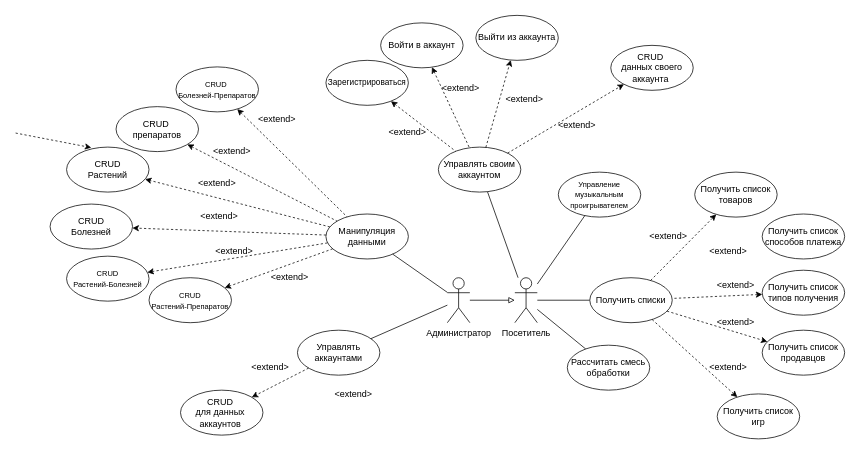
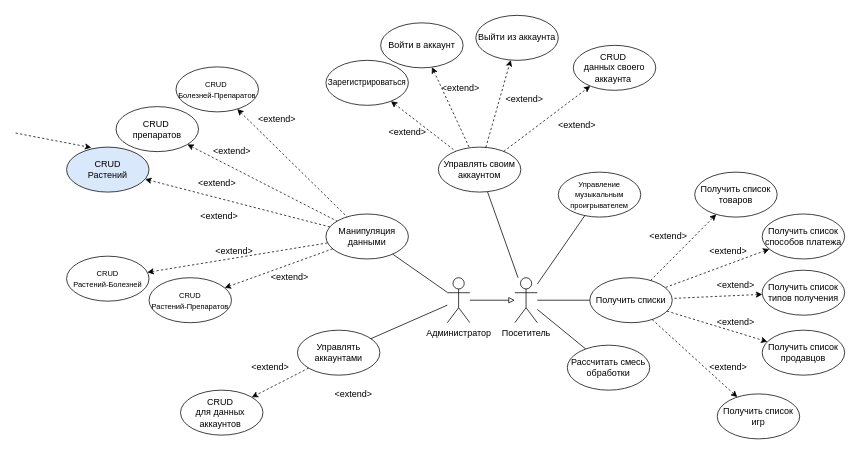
node "CRUD данных своего аккаунта": moved (652, 68) -> (615, 68)
node "CRUD Растений": fillcolor #ffffff -> #dae8fc
node "CRUD Болезней": removed
edge "Манипуляция данными" -> "CRUD Болезней": removed
edge "Получить списки" -> "Получить список способов платежа": added
